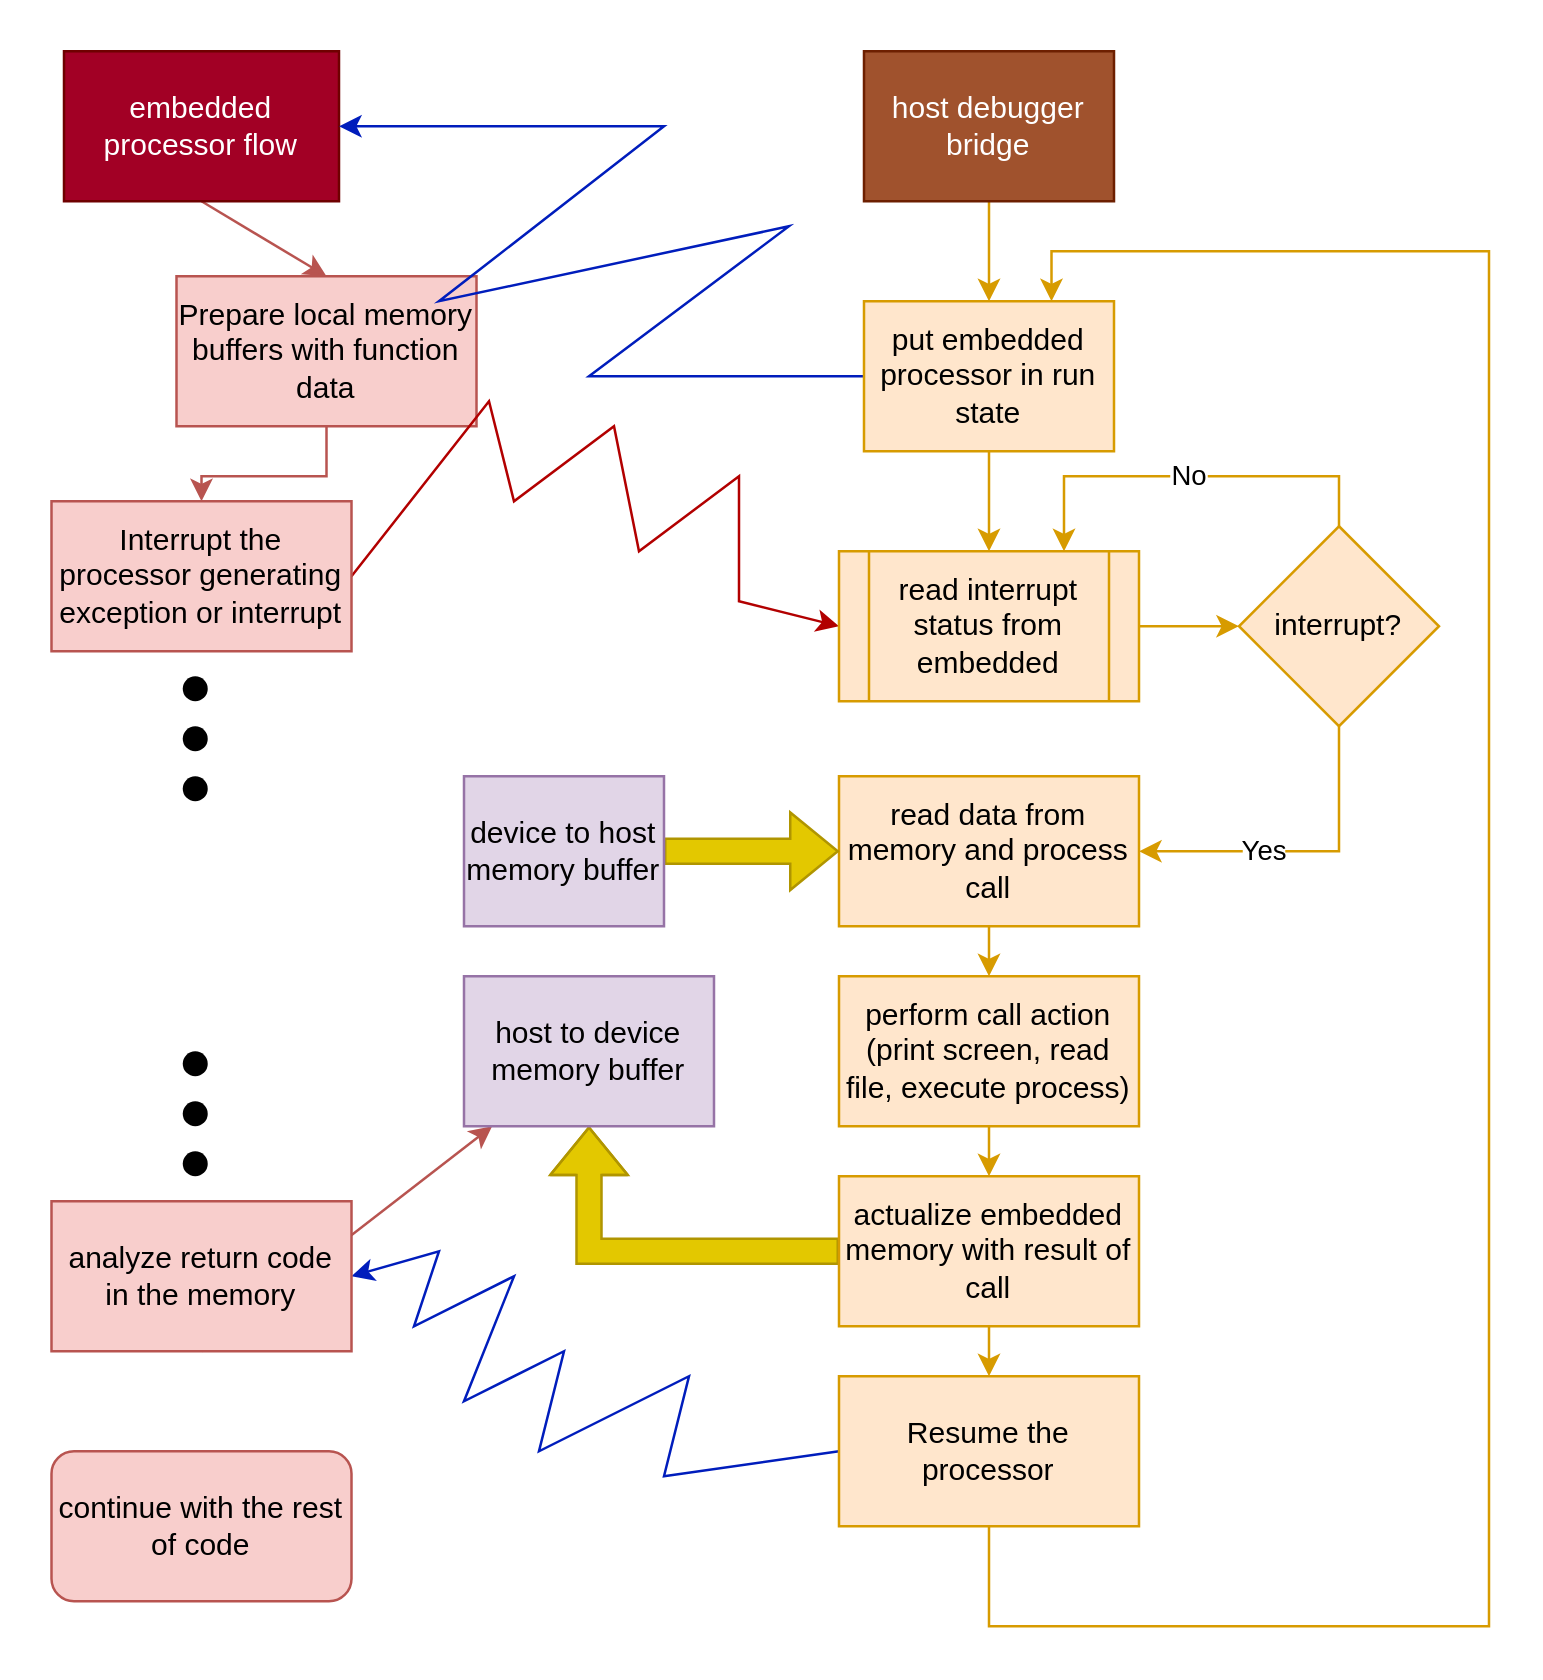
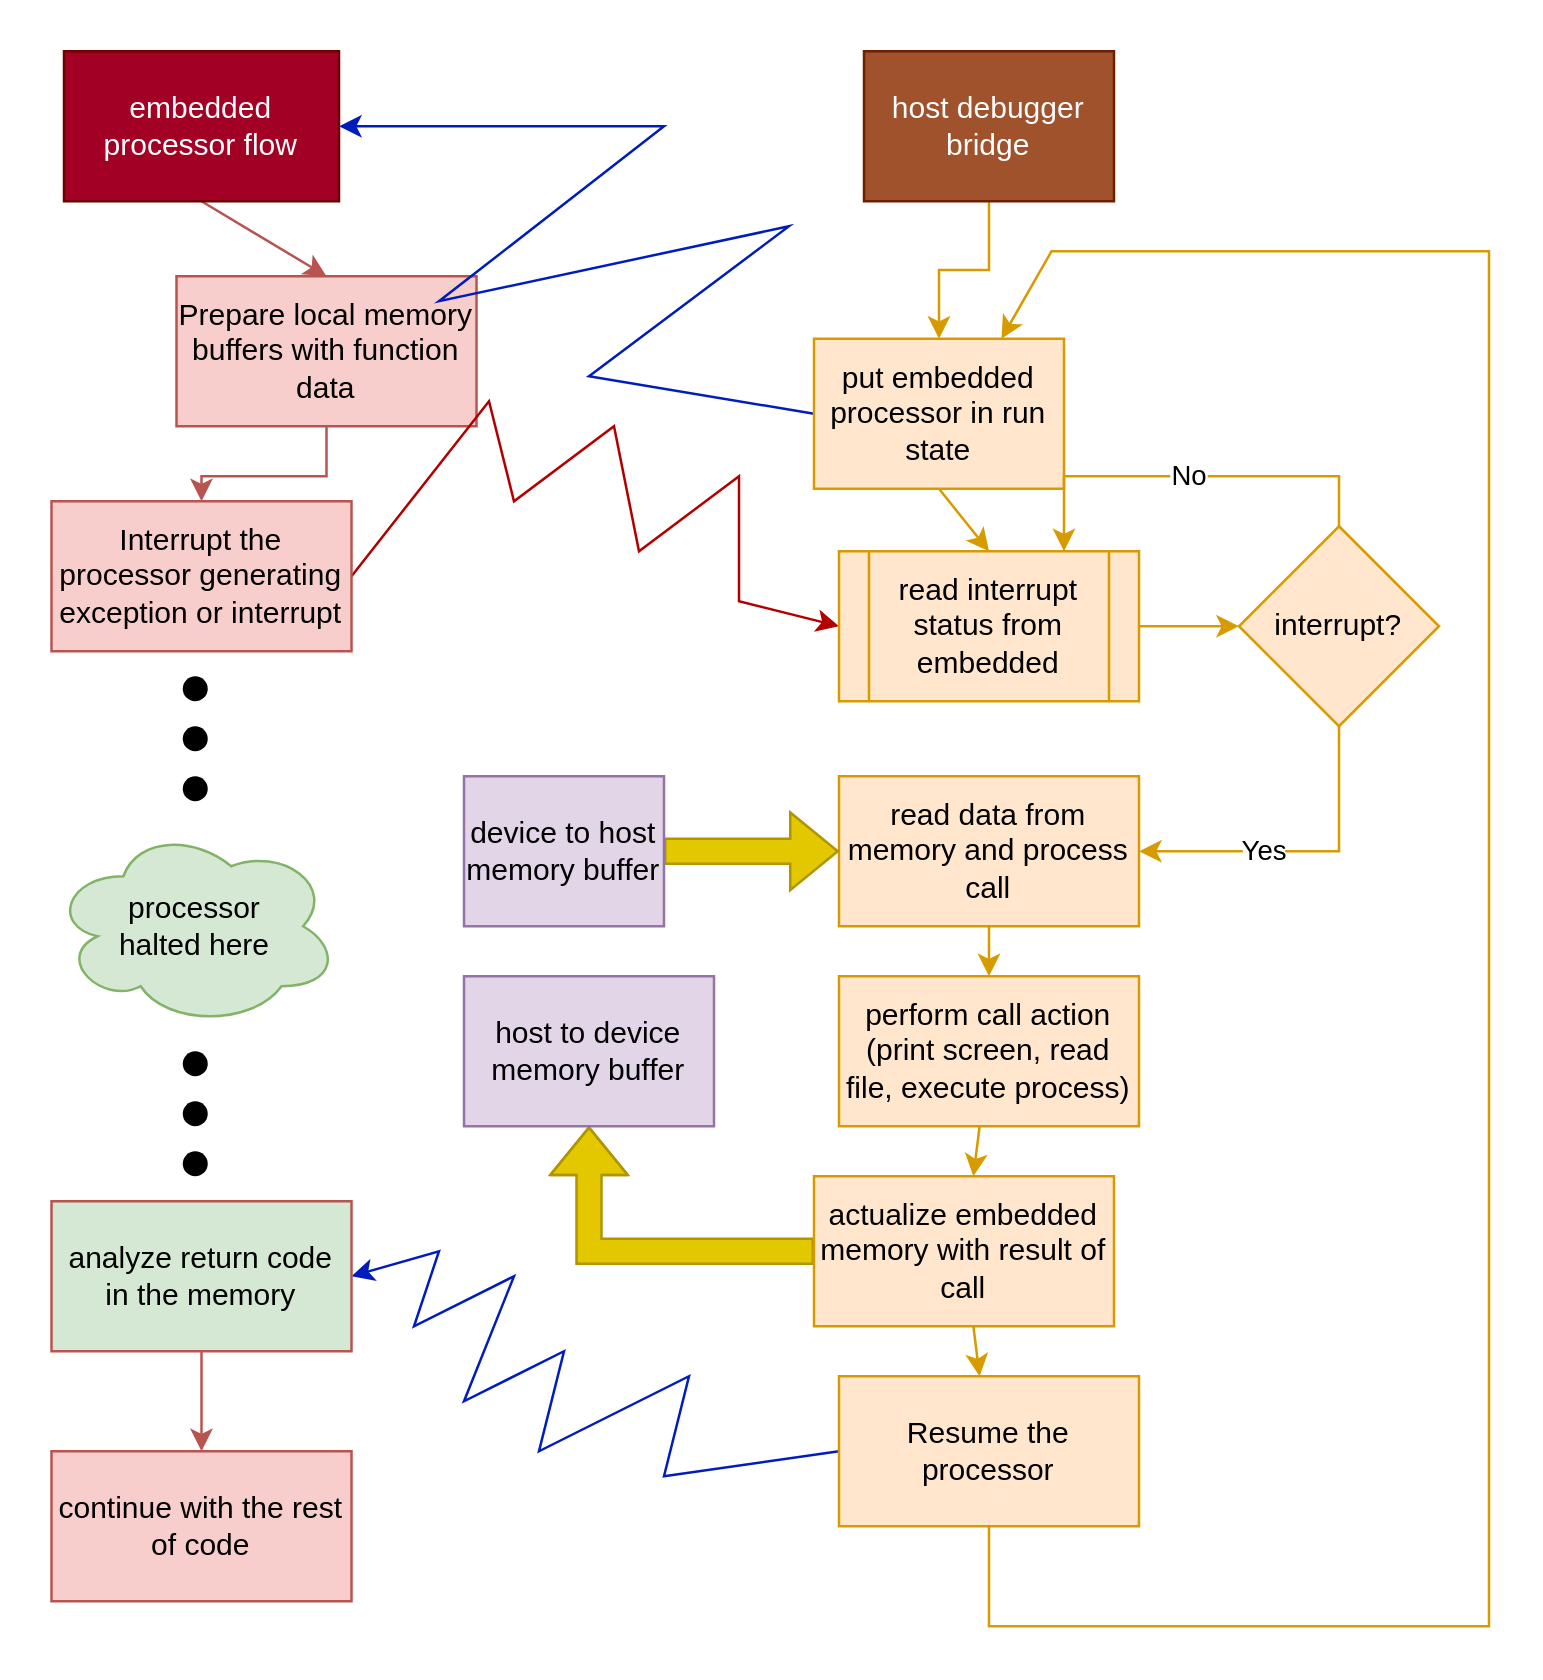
node "put embedded processor in run state": moved (989, 376) -> (939, 414)
node "processor halted here": added
edge "analyze return code in the memory" -> "host to device memory buffer": now "analyze return code in the memory" -> "continue with the rest of code"
node "actualize embedded memory with result of call": moved (989, 1251) -> (964, 1251)
node "analyze return code in the memory": fillcolor #f8cecc -> #d5e8d4
node "continue with the rest of code": shape rounded rectangle -> rectangle
